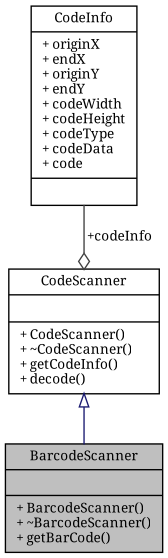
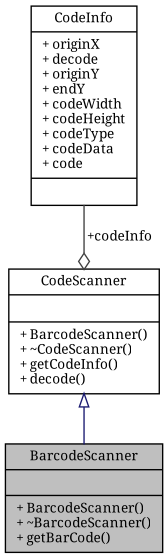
node "CodeInfo": text "+ endX" -> "+ decode"
node "CodeScanner": text "+ CodeScanner()" -> "+ BarcodeScanner()"
